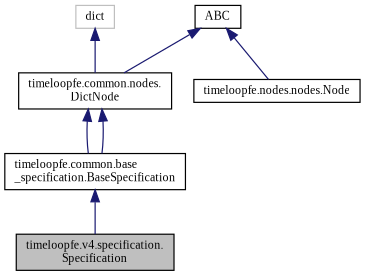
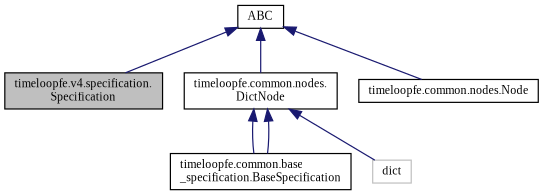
edge "timeloopfe.common.nodes. DictNode" -> "dict": reversed
node "timeloopfe.nodes.nodes.Node": label "timeloopfe.nodes.nodes.Node" -> "timeloopfe.common.nodes.Node"
edge "timeloopfe.v4.specification. Specification" -> "timeloopfe.common.base _specification.BaseSpecification": now "timeloopfe.v4.specification. Specification" -> "ABC"
